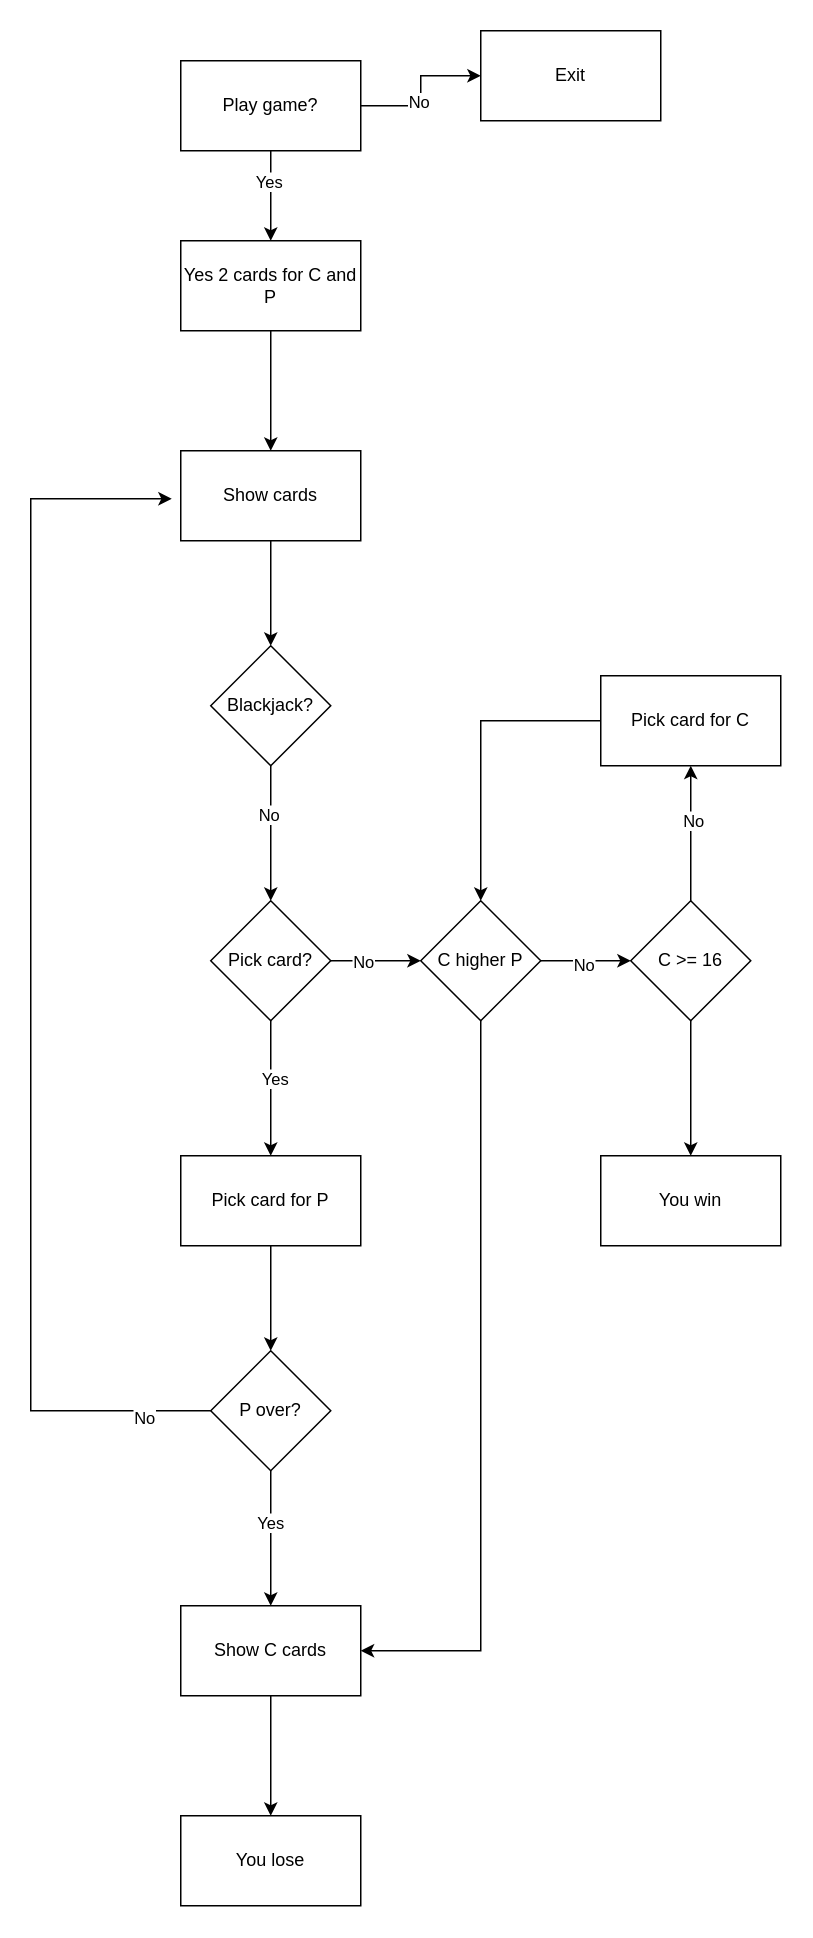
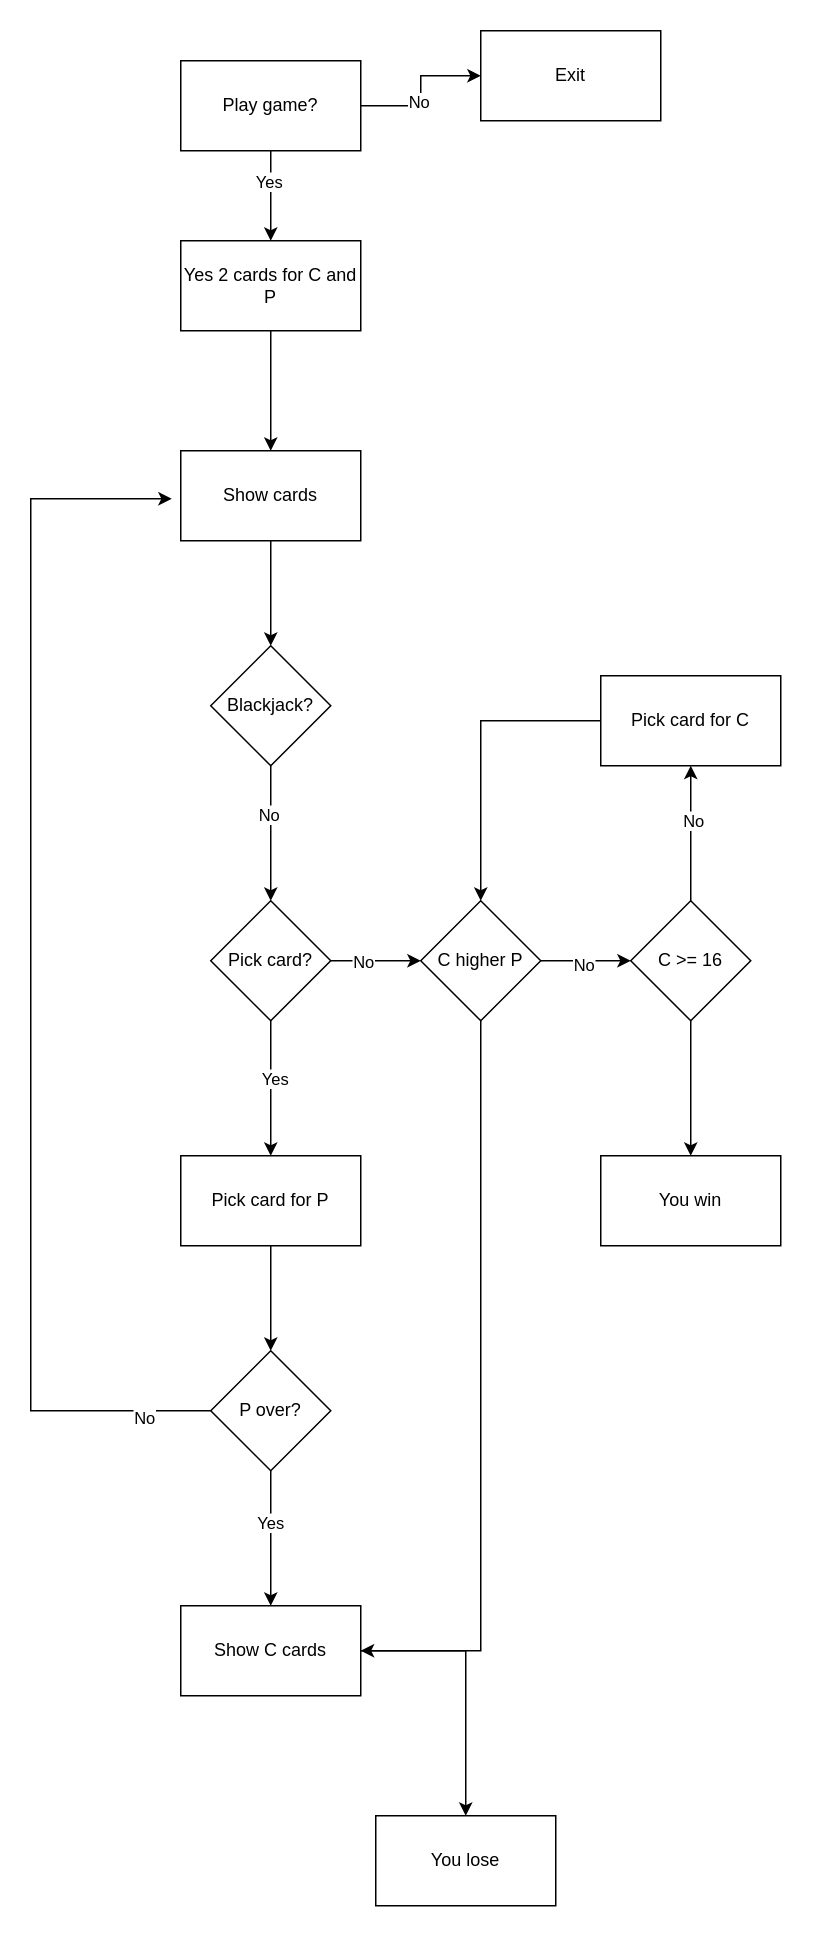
node "You lose": moved (271, 1861) -> (466, 1861)
